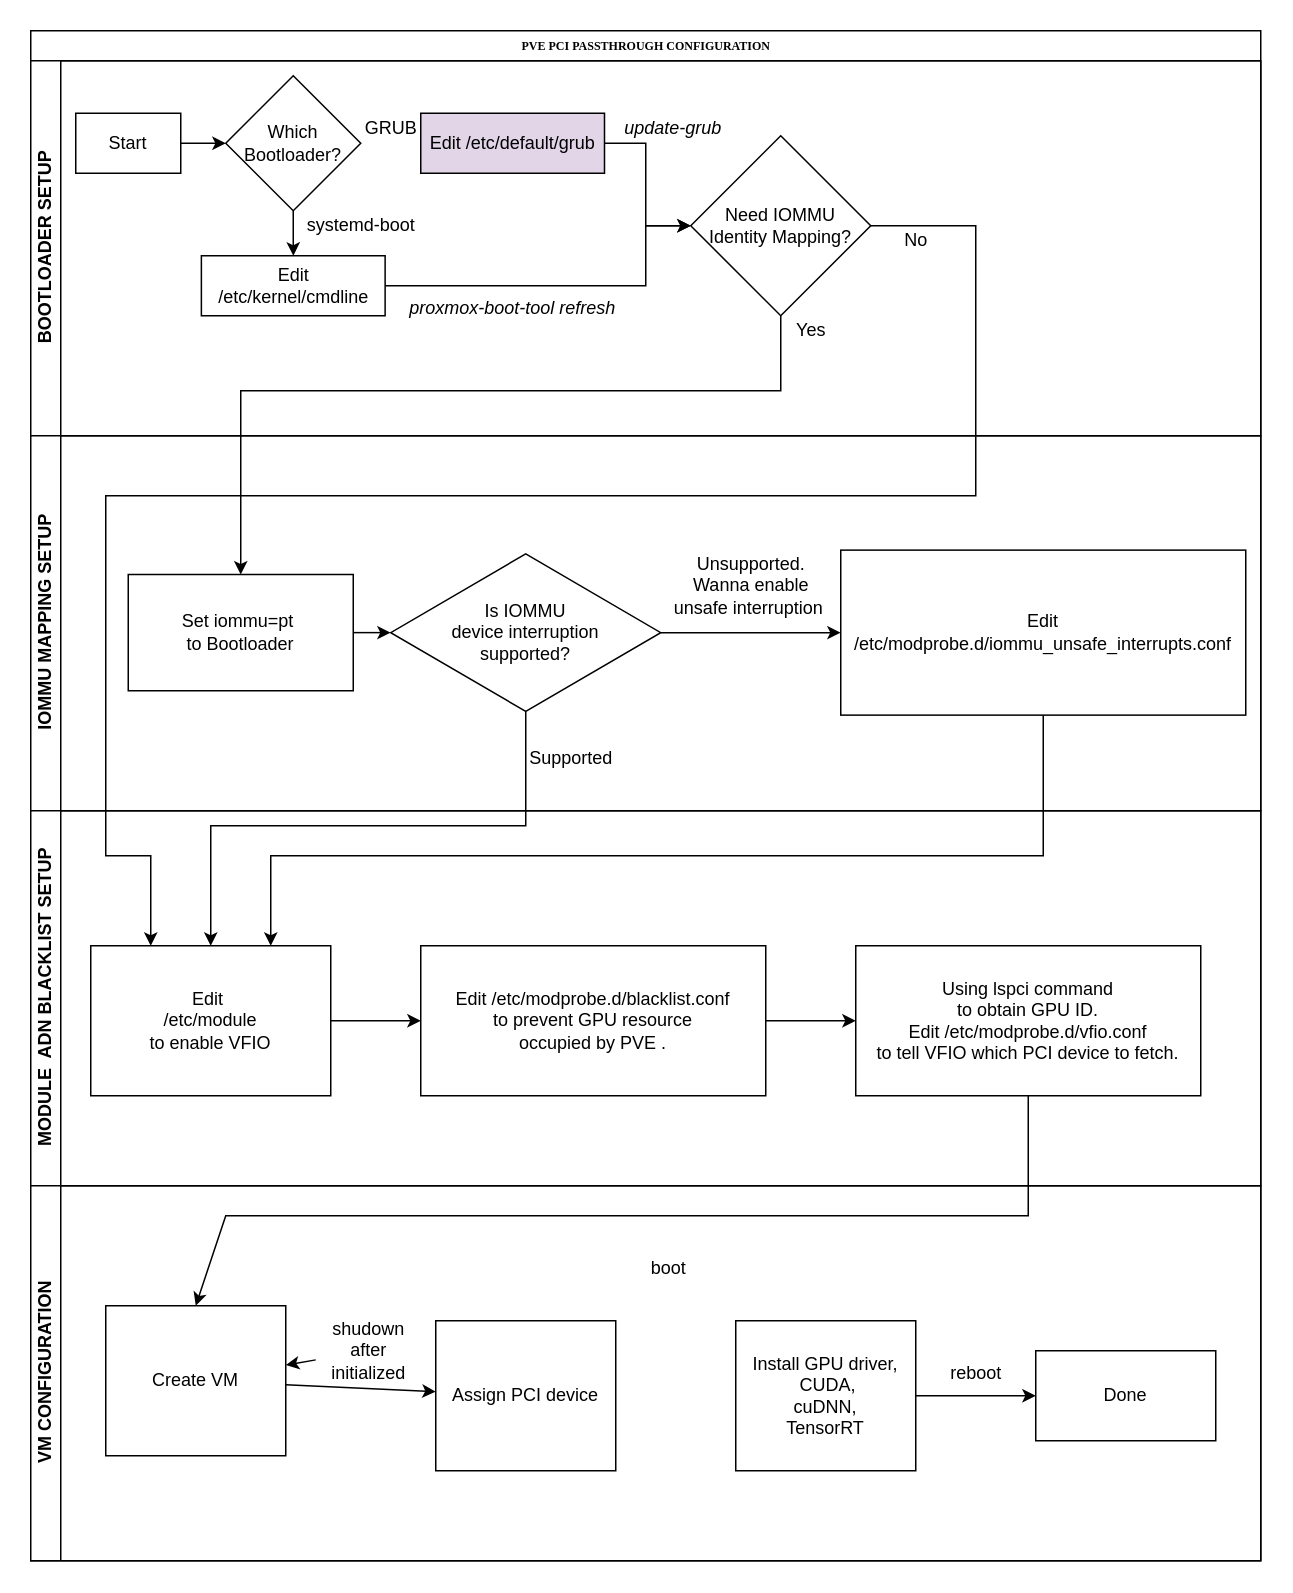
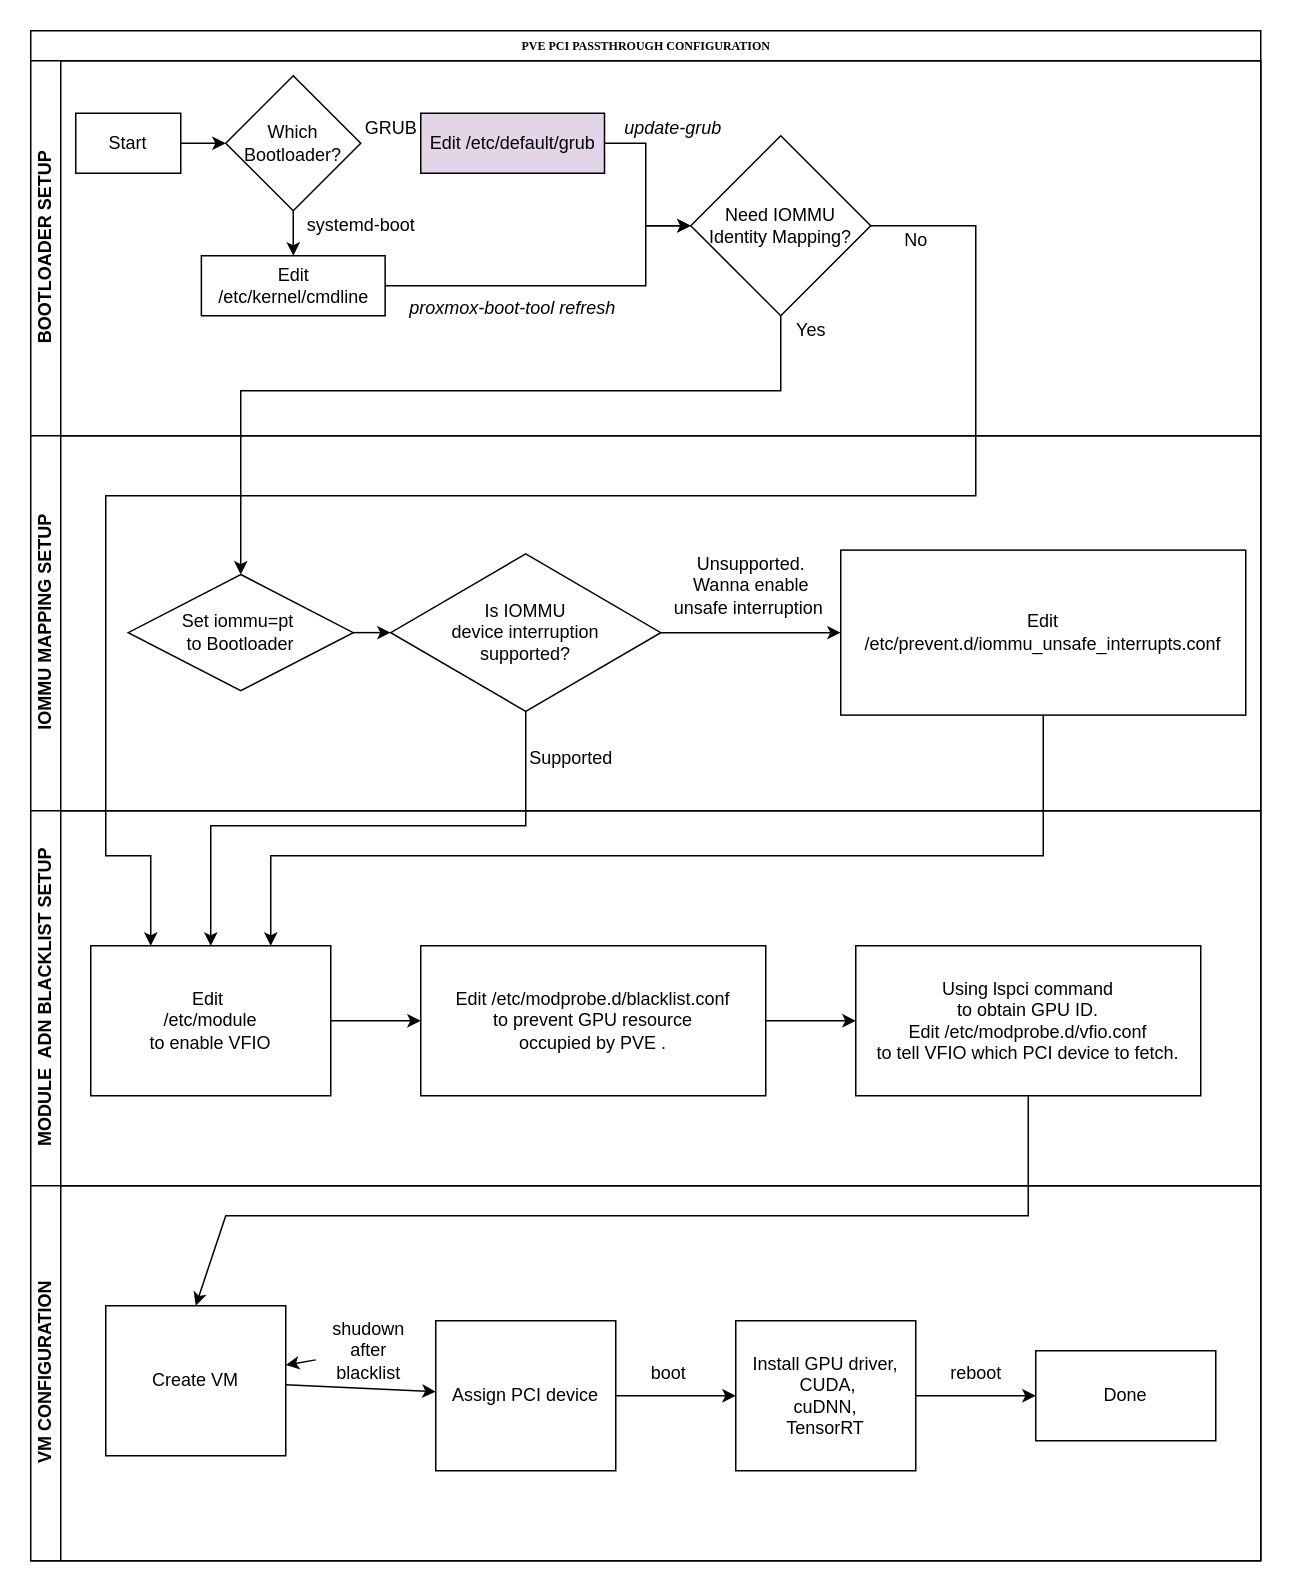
node "Edit /etc/modprobe.d/iommu_unsafe_interrupts.conf": label "Edit /etc/modprobe.d/iommu_unsafe_interrupts.conf" -> "Edit /etc/prevent.d/iommu_unsafe_interrupts.conf"
node "Set iommu=pt to Bootloader": shape rectangle -> diamond
node "boot": moved (668, 1268) -> (668, 1373)
node "shudown after initialized": label "shudown after initialized" -> "shudown after blacklist"
edge "Assign PCI device" -> "Install GPU driver, CUDA, cuDNN, TensorRT": added
